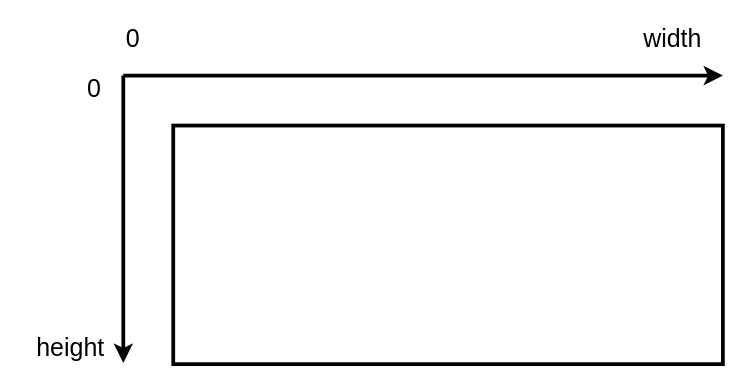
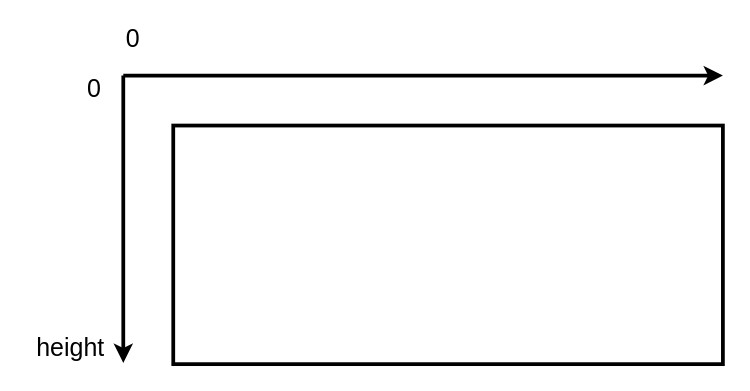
node "width": removed
